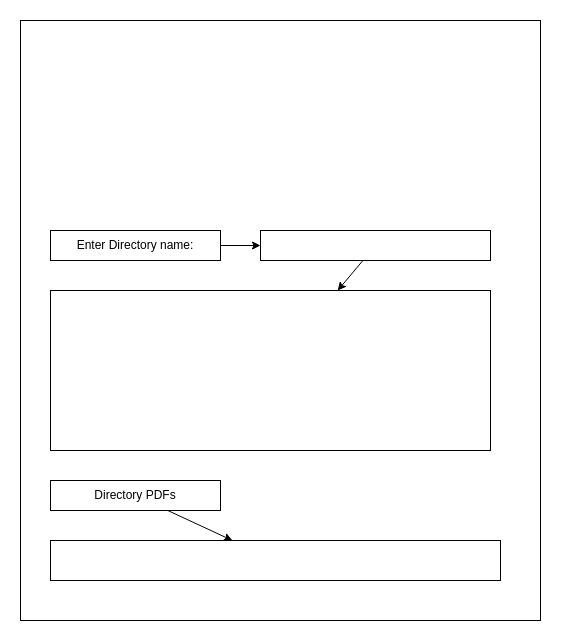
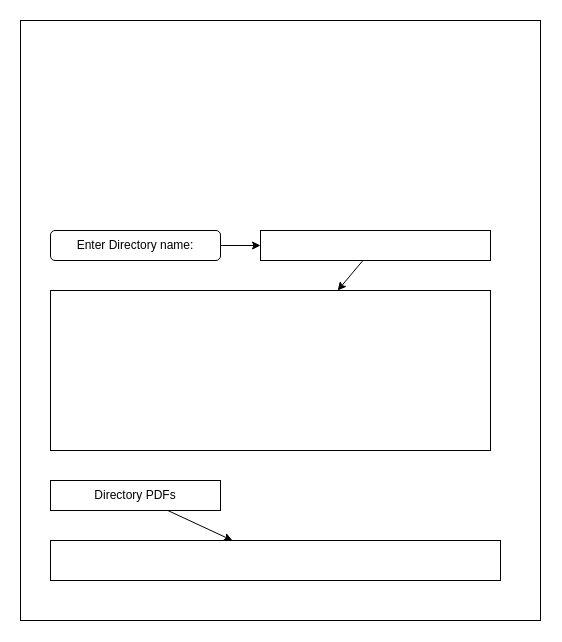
node "Enter Directory name:": shape rectangle -> rounded rectangle
